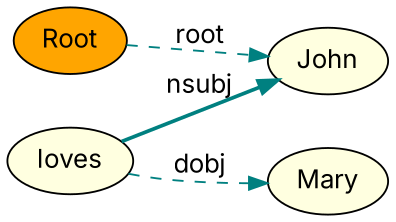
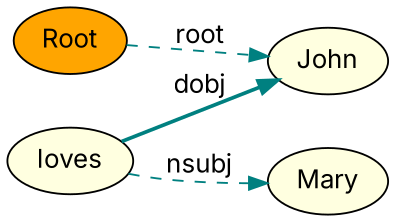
edge "loves" -> "John": label "nsubj" -> "dobj"
edge "loves" -> "Mary": label "dobj" -> "nsubj"
